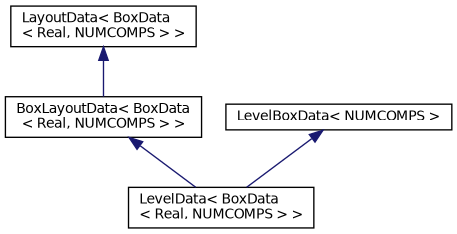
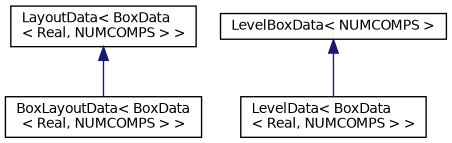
edge "LevelData< BoxData < Real, NUMCOMPS > >" -> "BoxLayoutData< BoxData < Real, NUMCOMPS > >": removed
